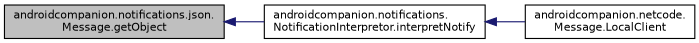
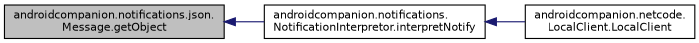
node "androidcompanion.netcode. Message.LocalClient": label "androidcompanion.netcode. Message.LocalClient" -> "androidcompanion.netcode. LocalClient.LocalClient"
